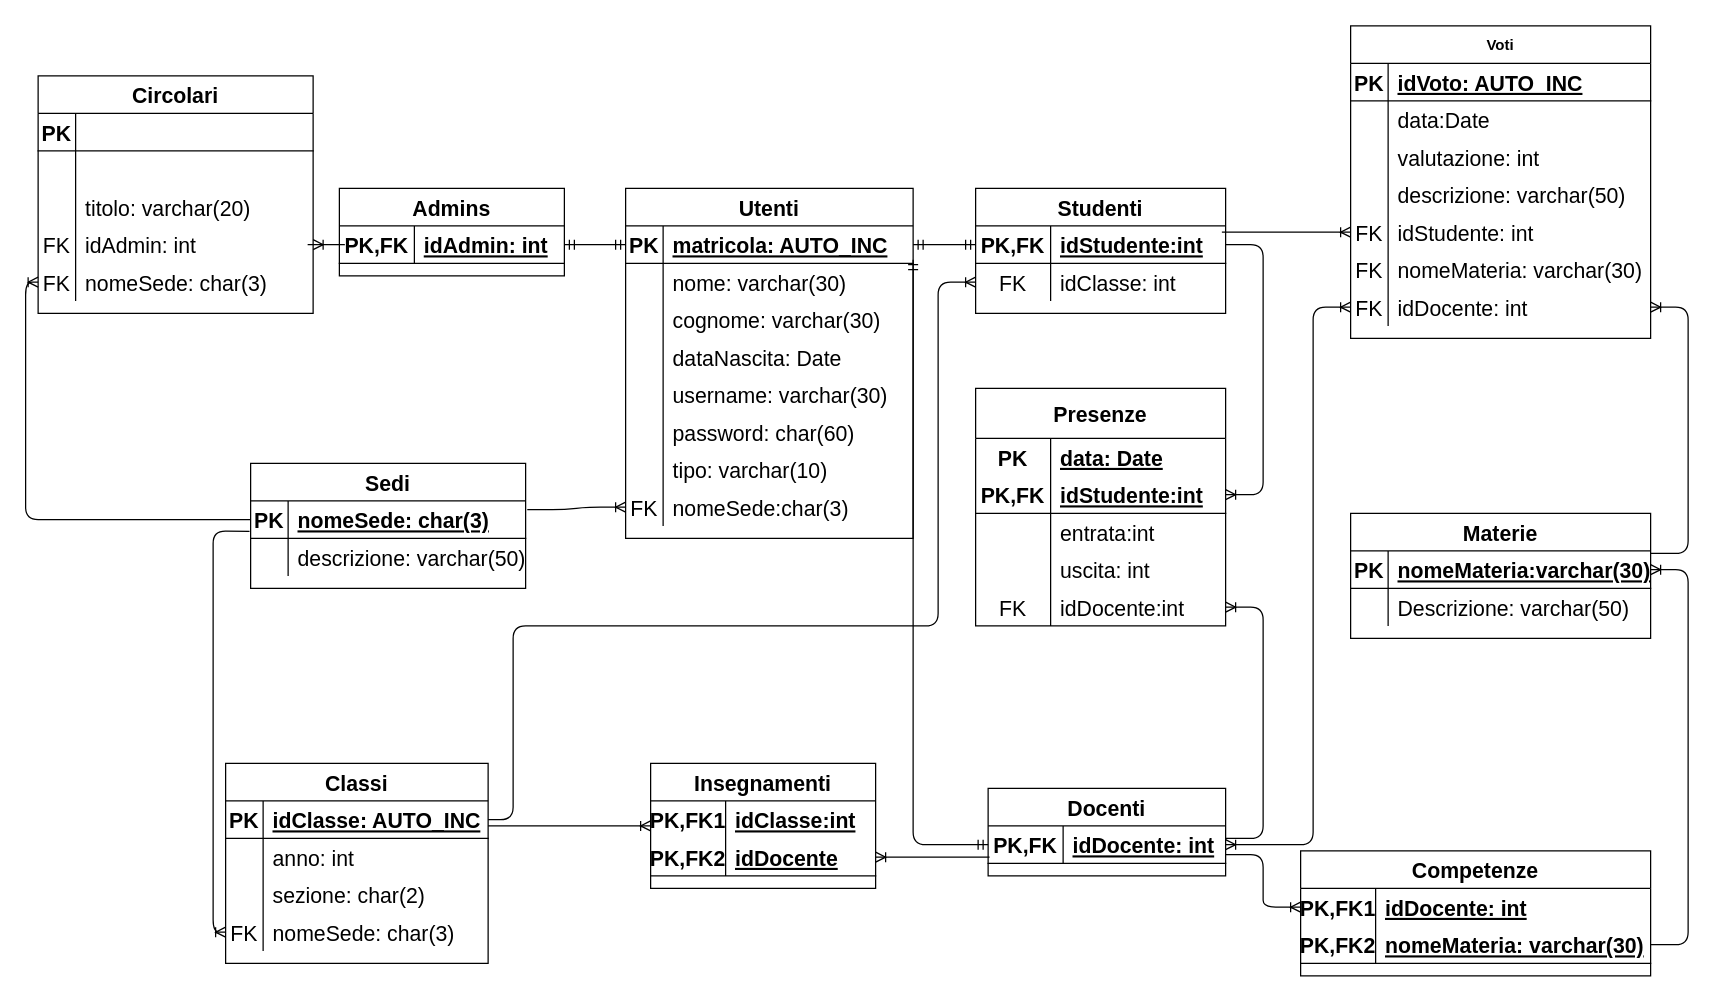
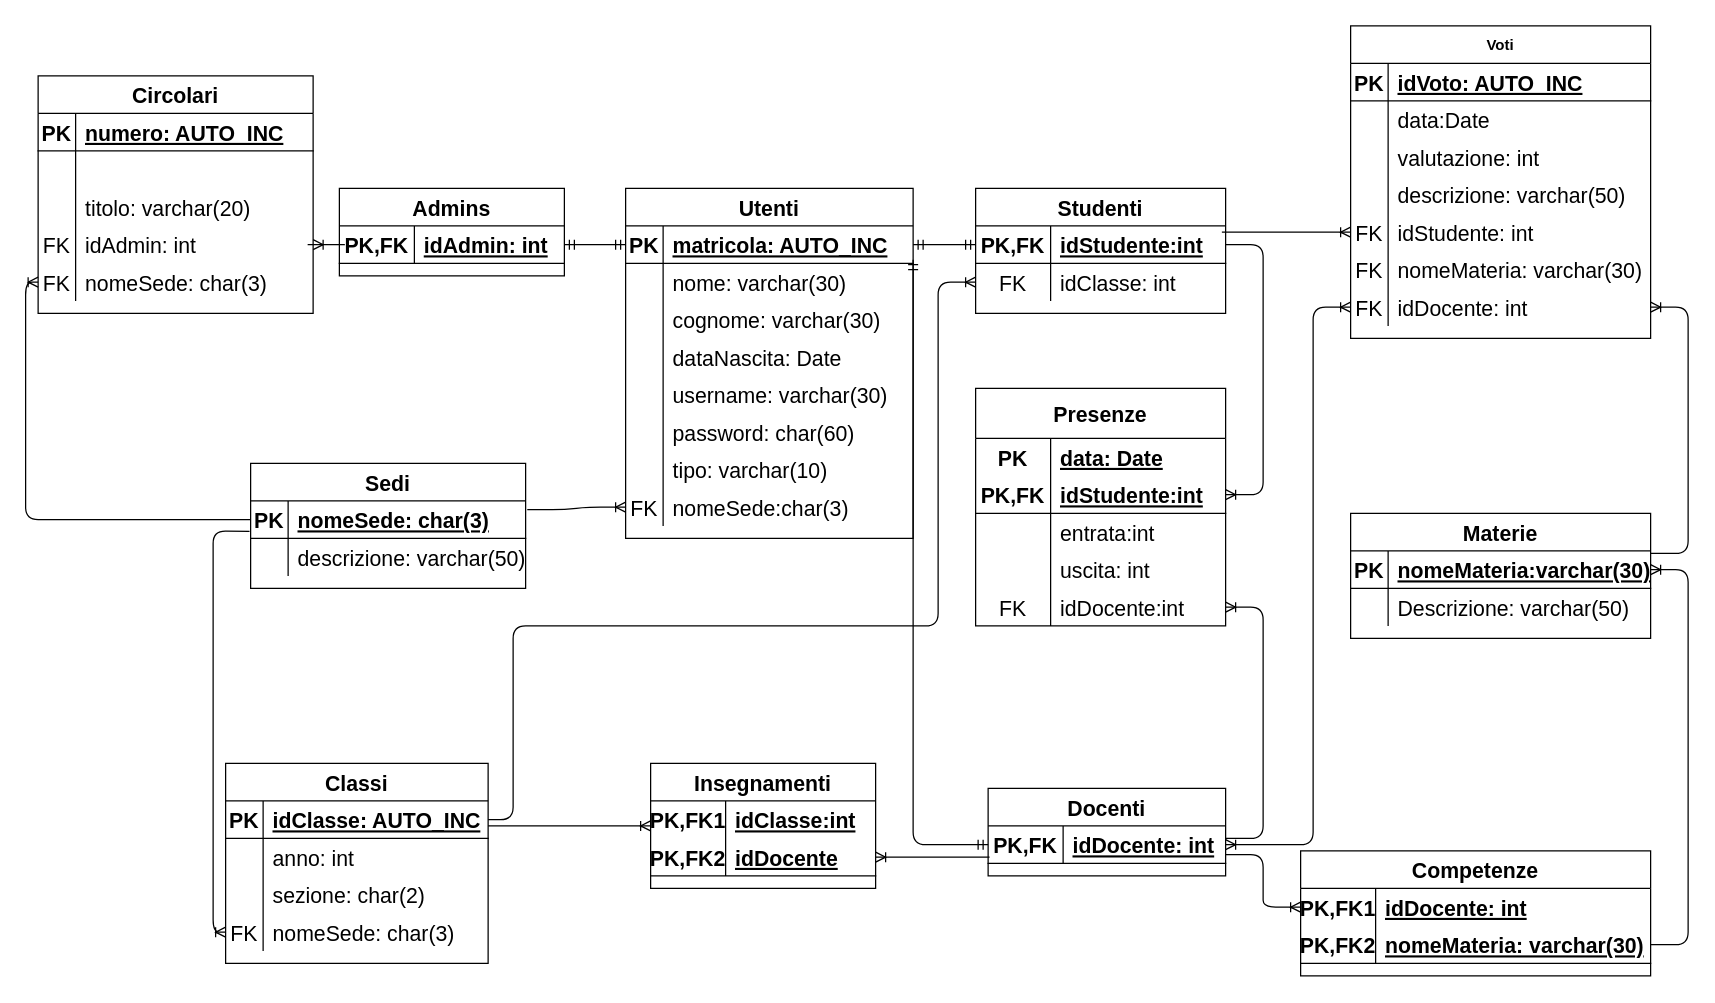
node "numero: AUTO_INC": added
